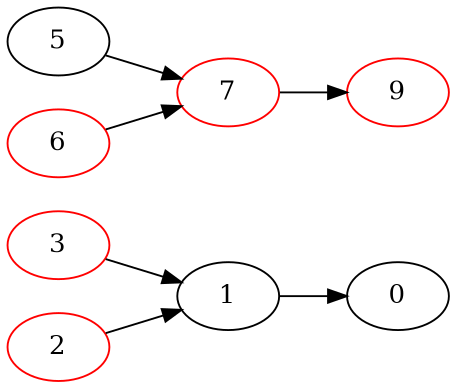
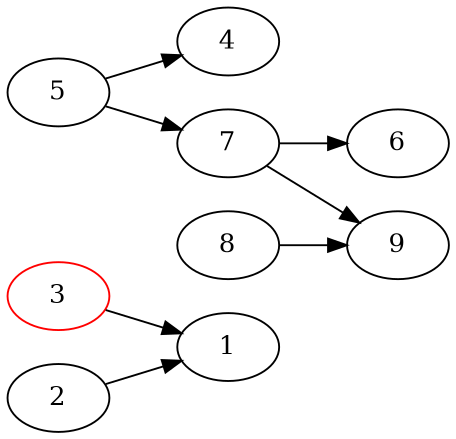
node "4": added
node "7": color red -> black
node "9": color red -> black
edge "6" -> "7": reversed
node "6": color red -> black
node "8": added
node "0": removed
node "2": color red -> black
